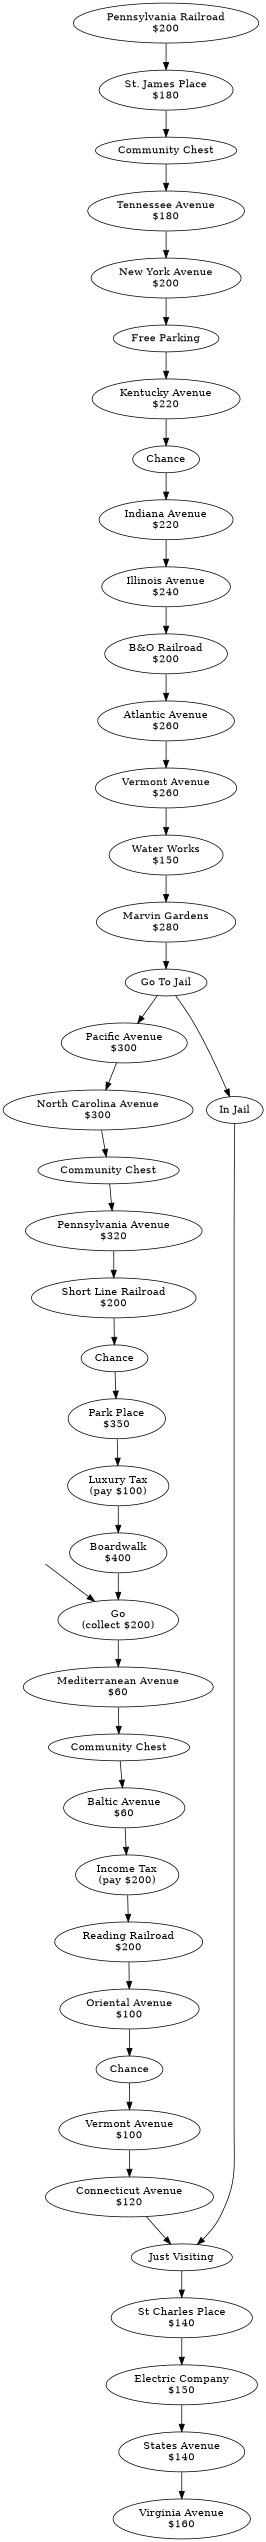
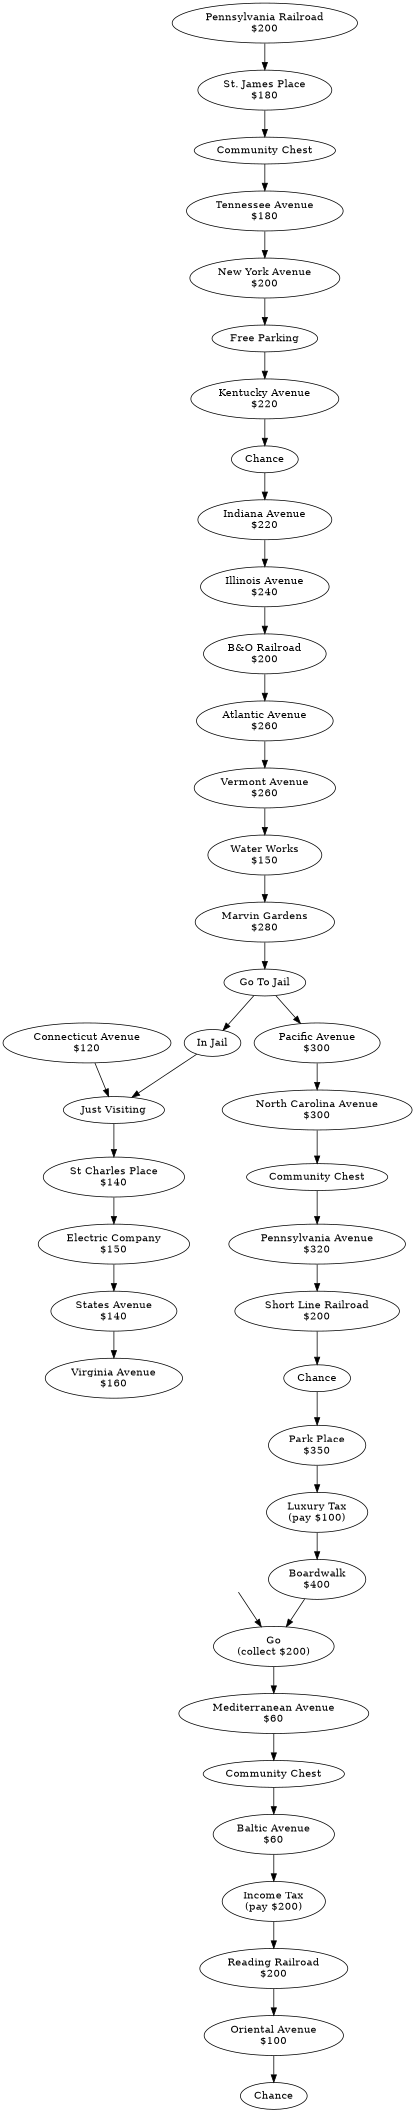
node "Vermont Avenue $100": removed
